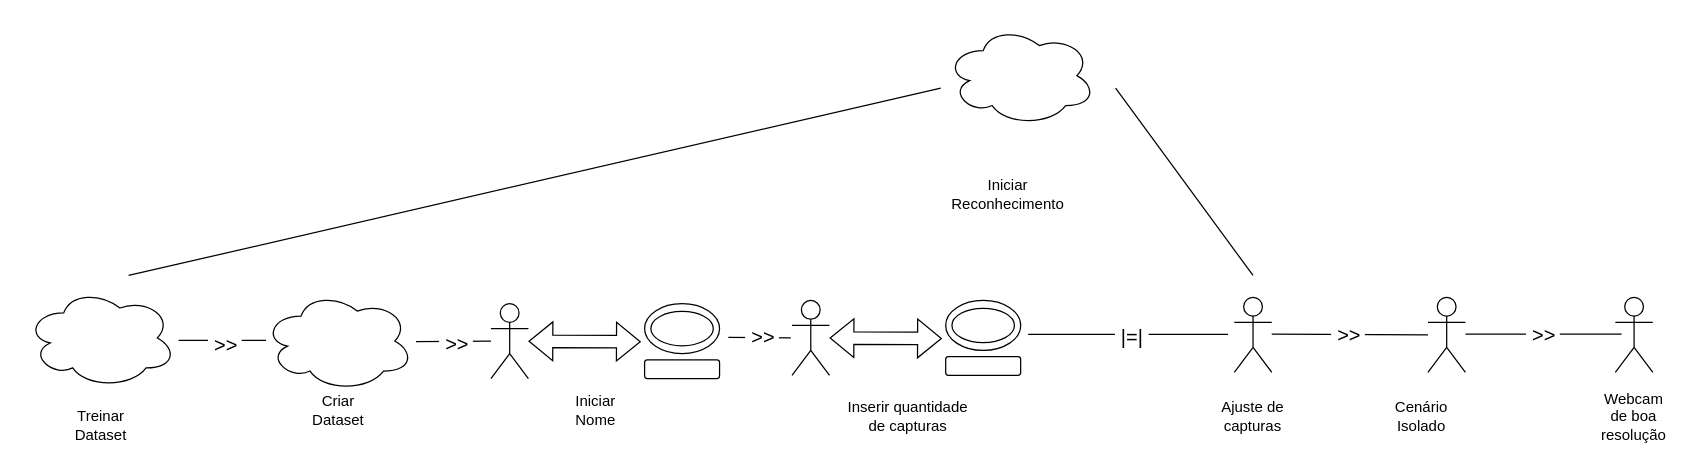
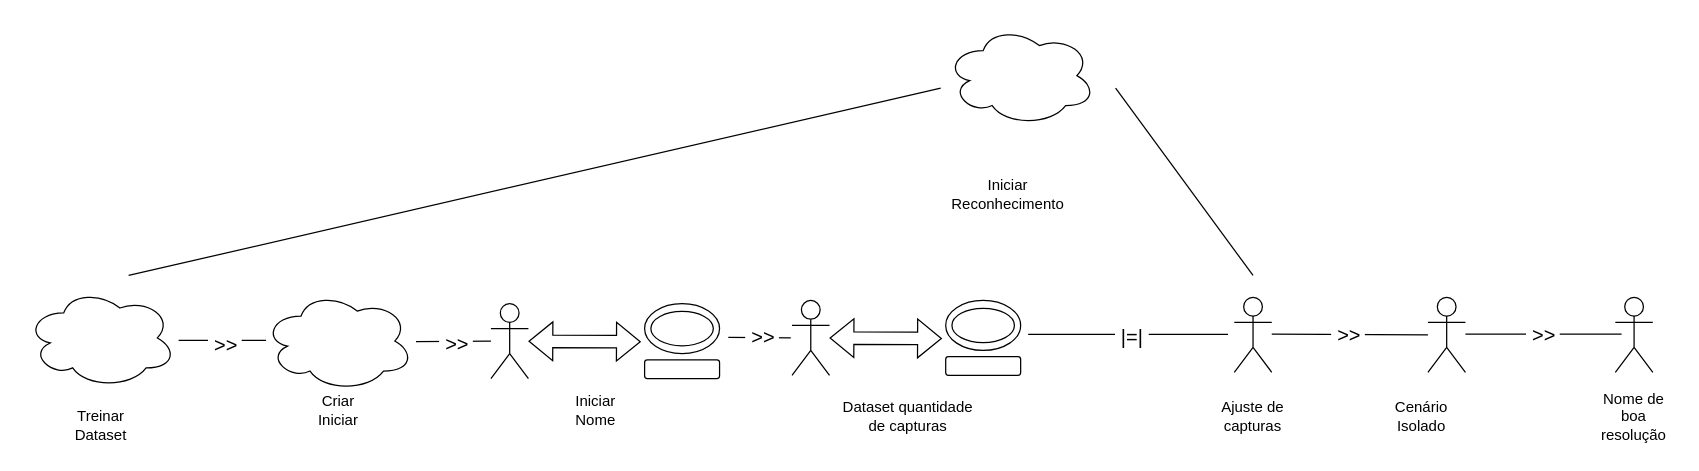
node "Criar Dataset": label "Criar Dataset" -> "Criar Iniciar"
node "Inserir quantidade de capturas": label "Inserir quantidade de capturas" -> "Dataset quantidade de capturas"
node "Webcam de boa resolução": label "Webcam de boa resolução" -> "Nome de boa resolução"
